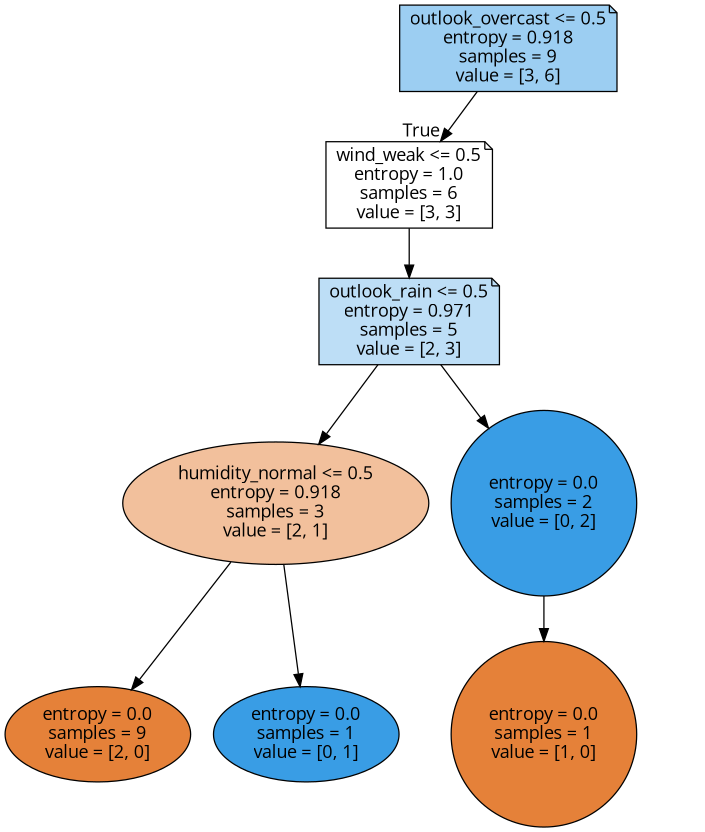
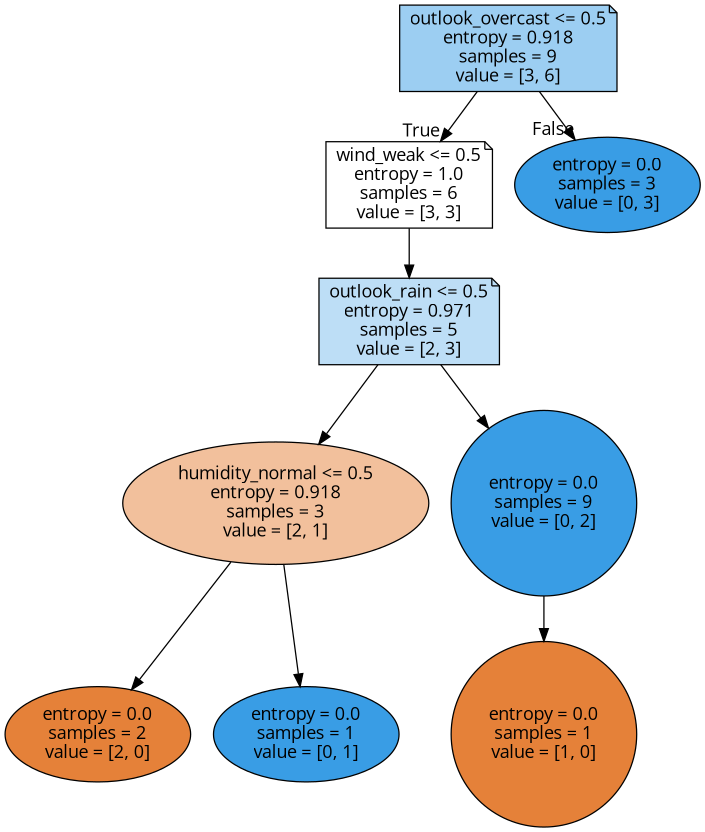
node "entropy = 0.0 samples = 3 value = [0, 3]": added
node "entropy = 0.0 samples = 2 value = [0, 2]": label "entropy = 0.0 samples = 2 value = [0, 2]" -> "entropy = 0.0 samples = 9 value = [0, 2]"
node "entropy = 0.0 samples = 9 value = [2, 0]": label "entropy = 0.0 samples = 9 value = [2, 0]" -> "entropy = 0.0 samples = 2 value = [2, 0]"
